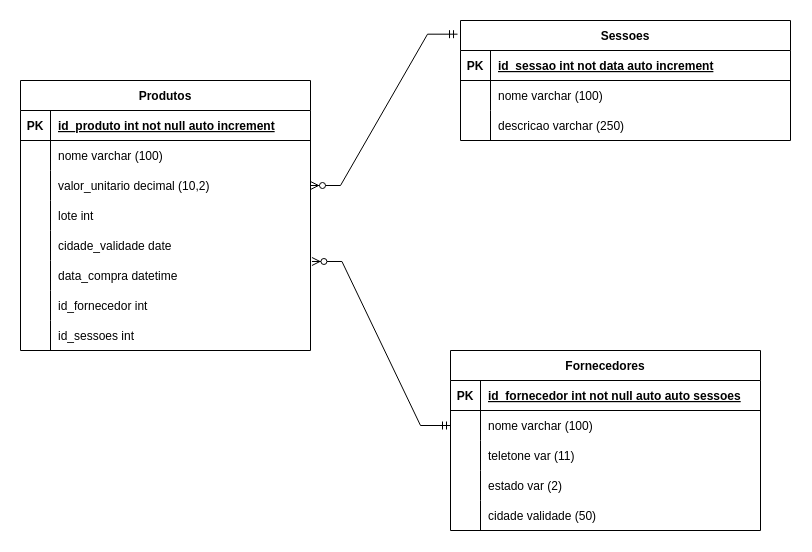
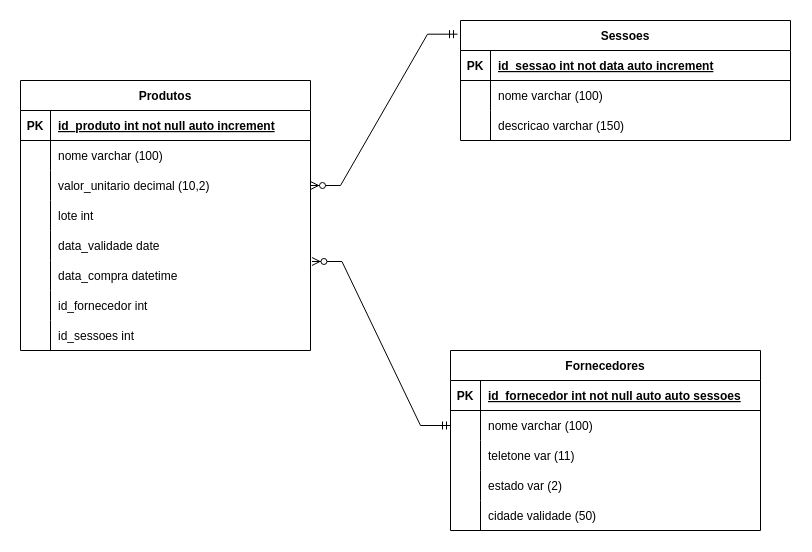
node "descricao varchar (250)": label "descricao varchar (250)" -> "descricao varchar (150)"
node "cidade_validade date": label "cidade_validade date" -> "data_validade date"
